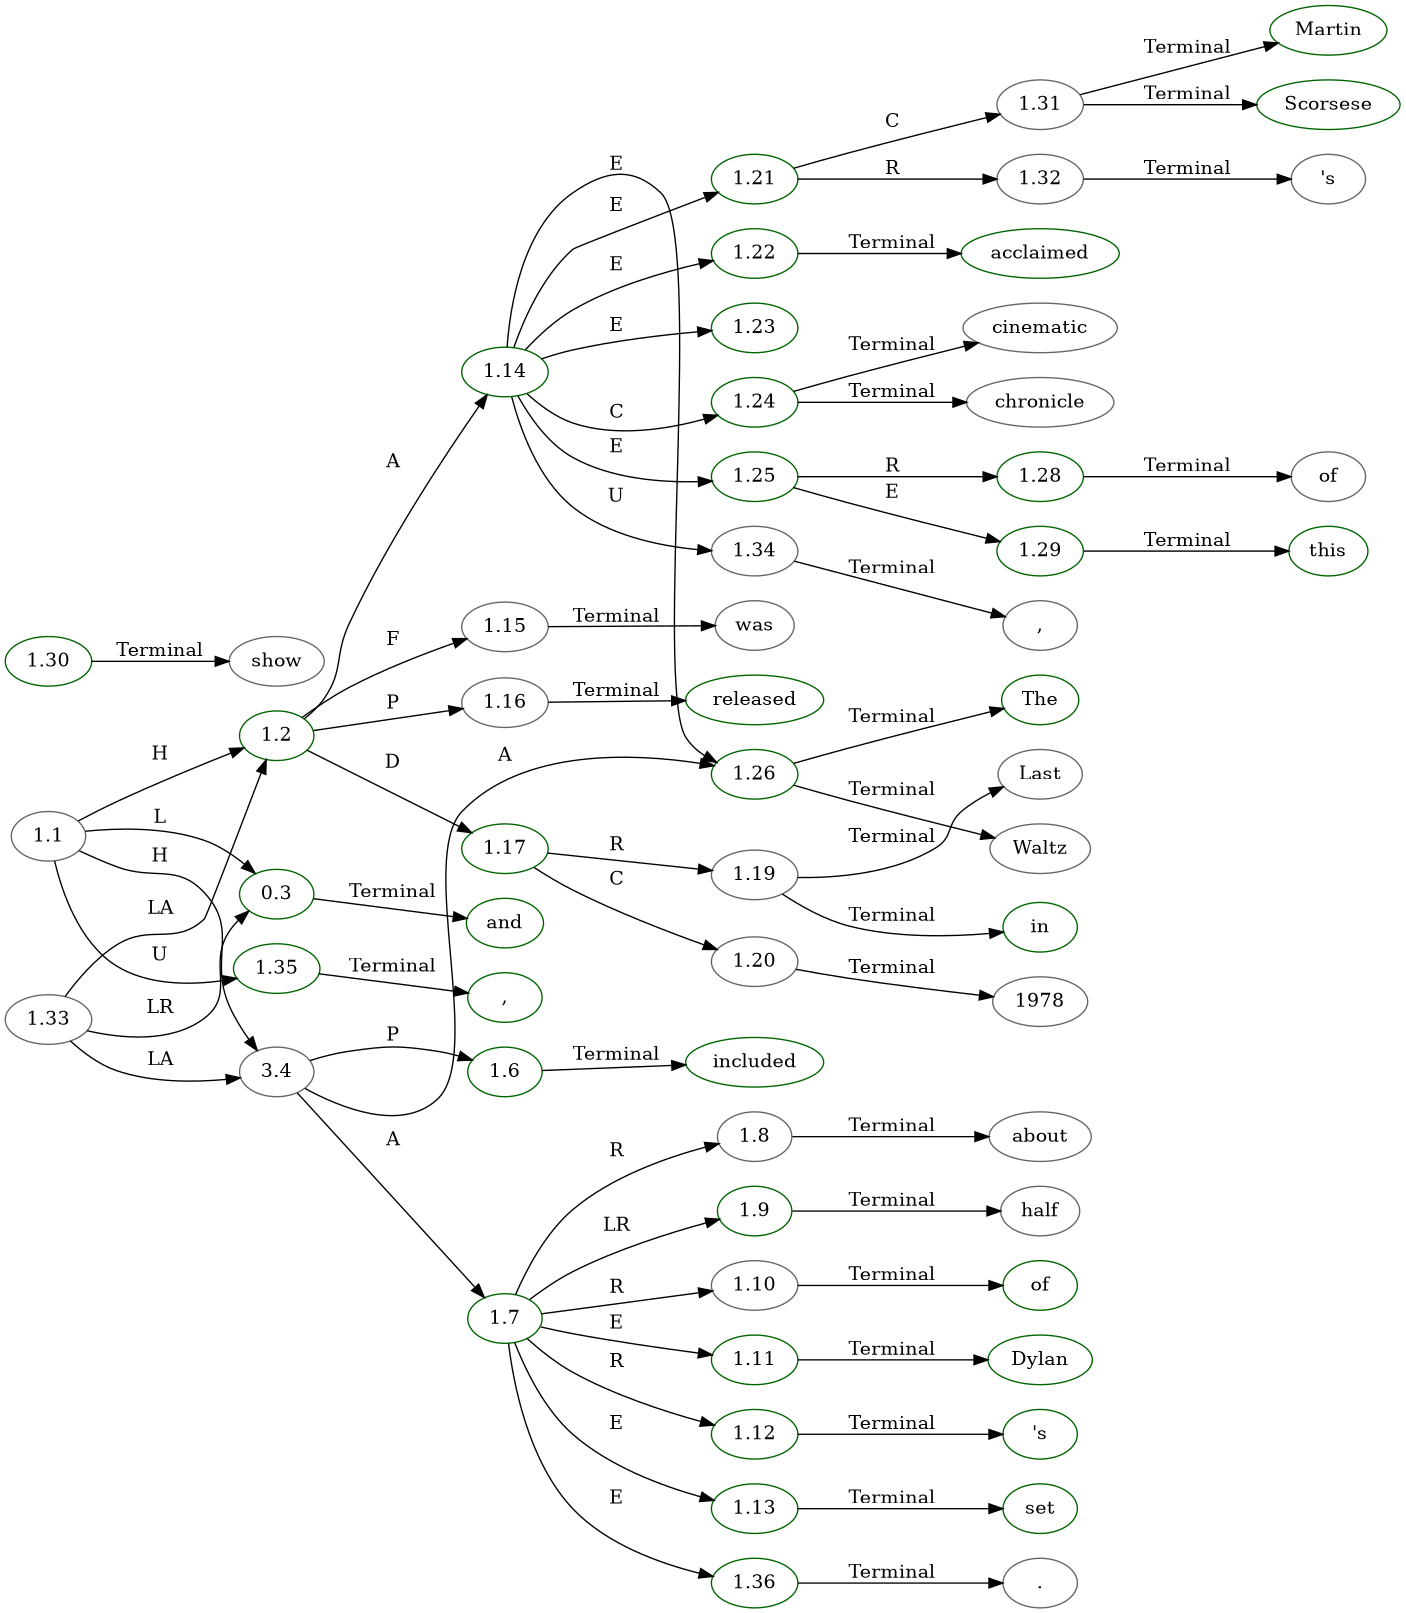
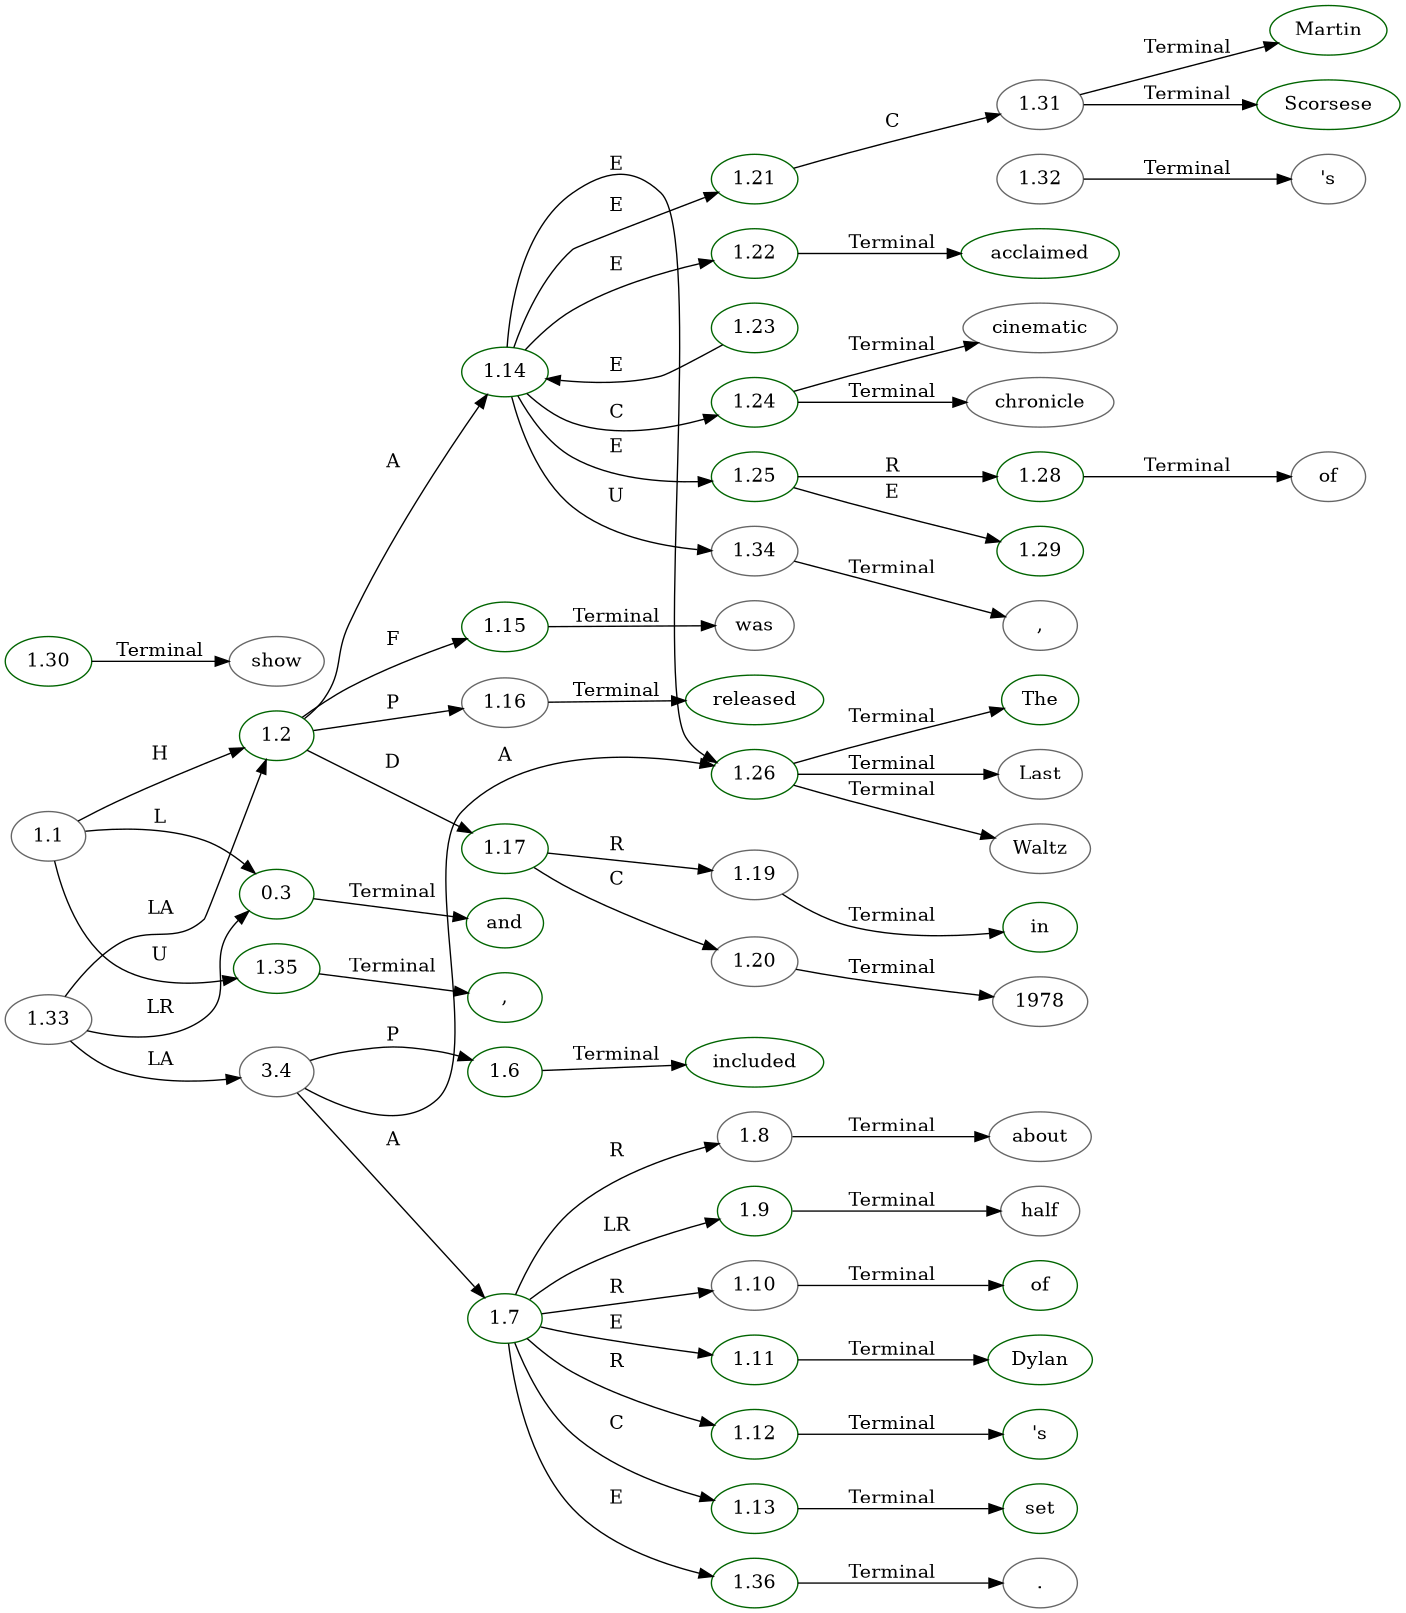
edge "1.21" -> "1.32": removed, label "R"
edge "1.14" -> "1.23": reversed
node "this": removed
node "1.15": color gray40 -> darkgreen
edge "1.19" -> "Last": now "1.26" -> "Last"
edge "1.1" -> "3.4": removed, label "H"
edge "1.7" -> "1.13": label "E" -> "C"
